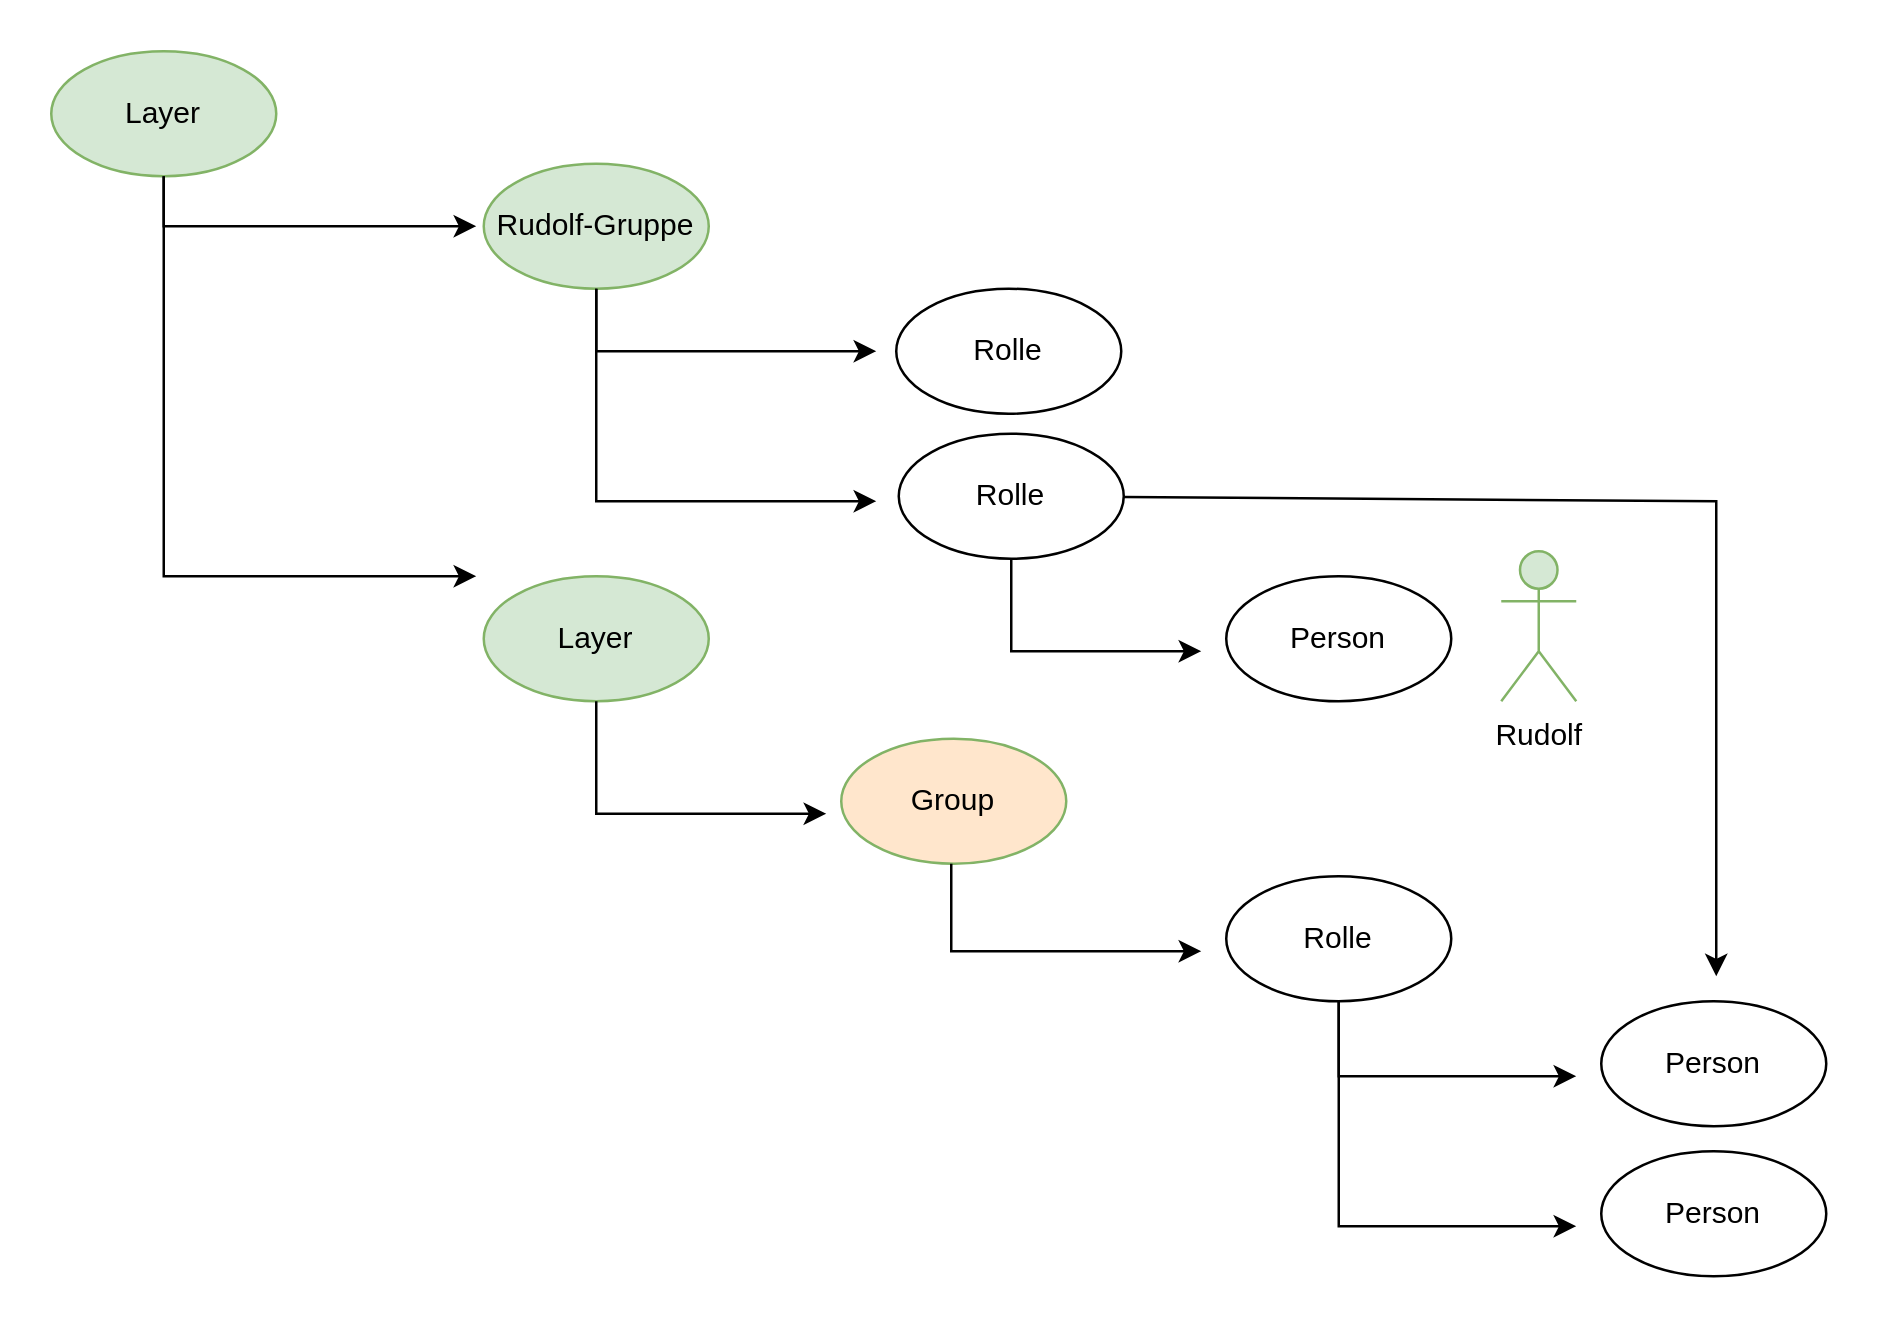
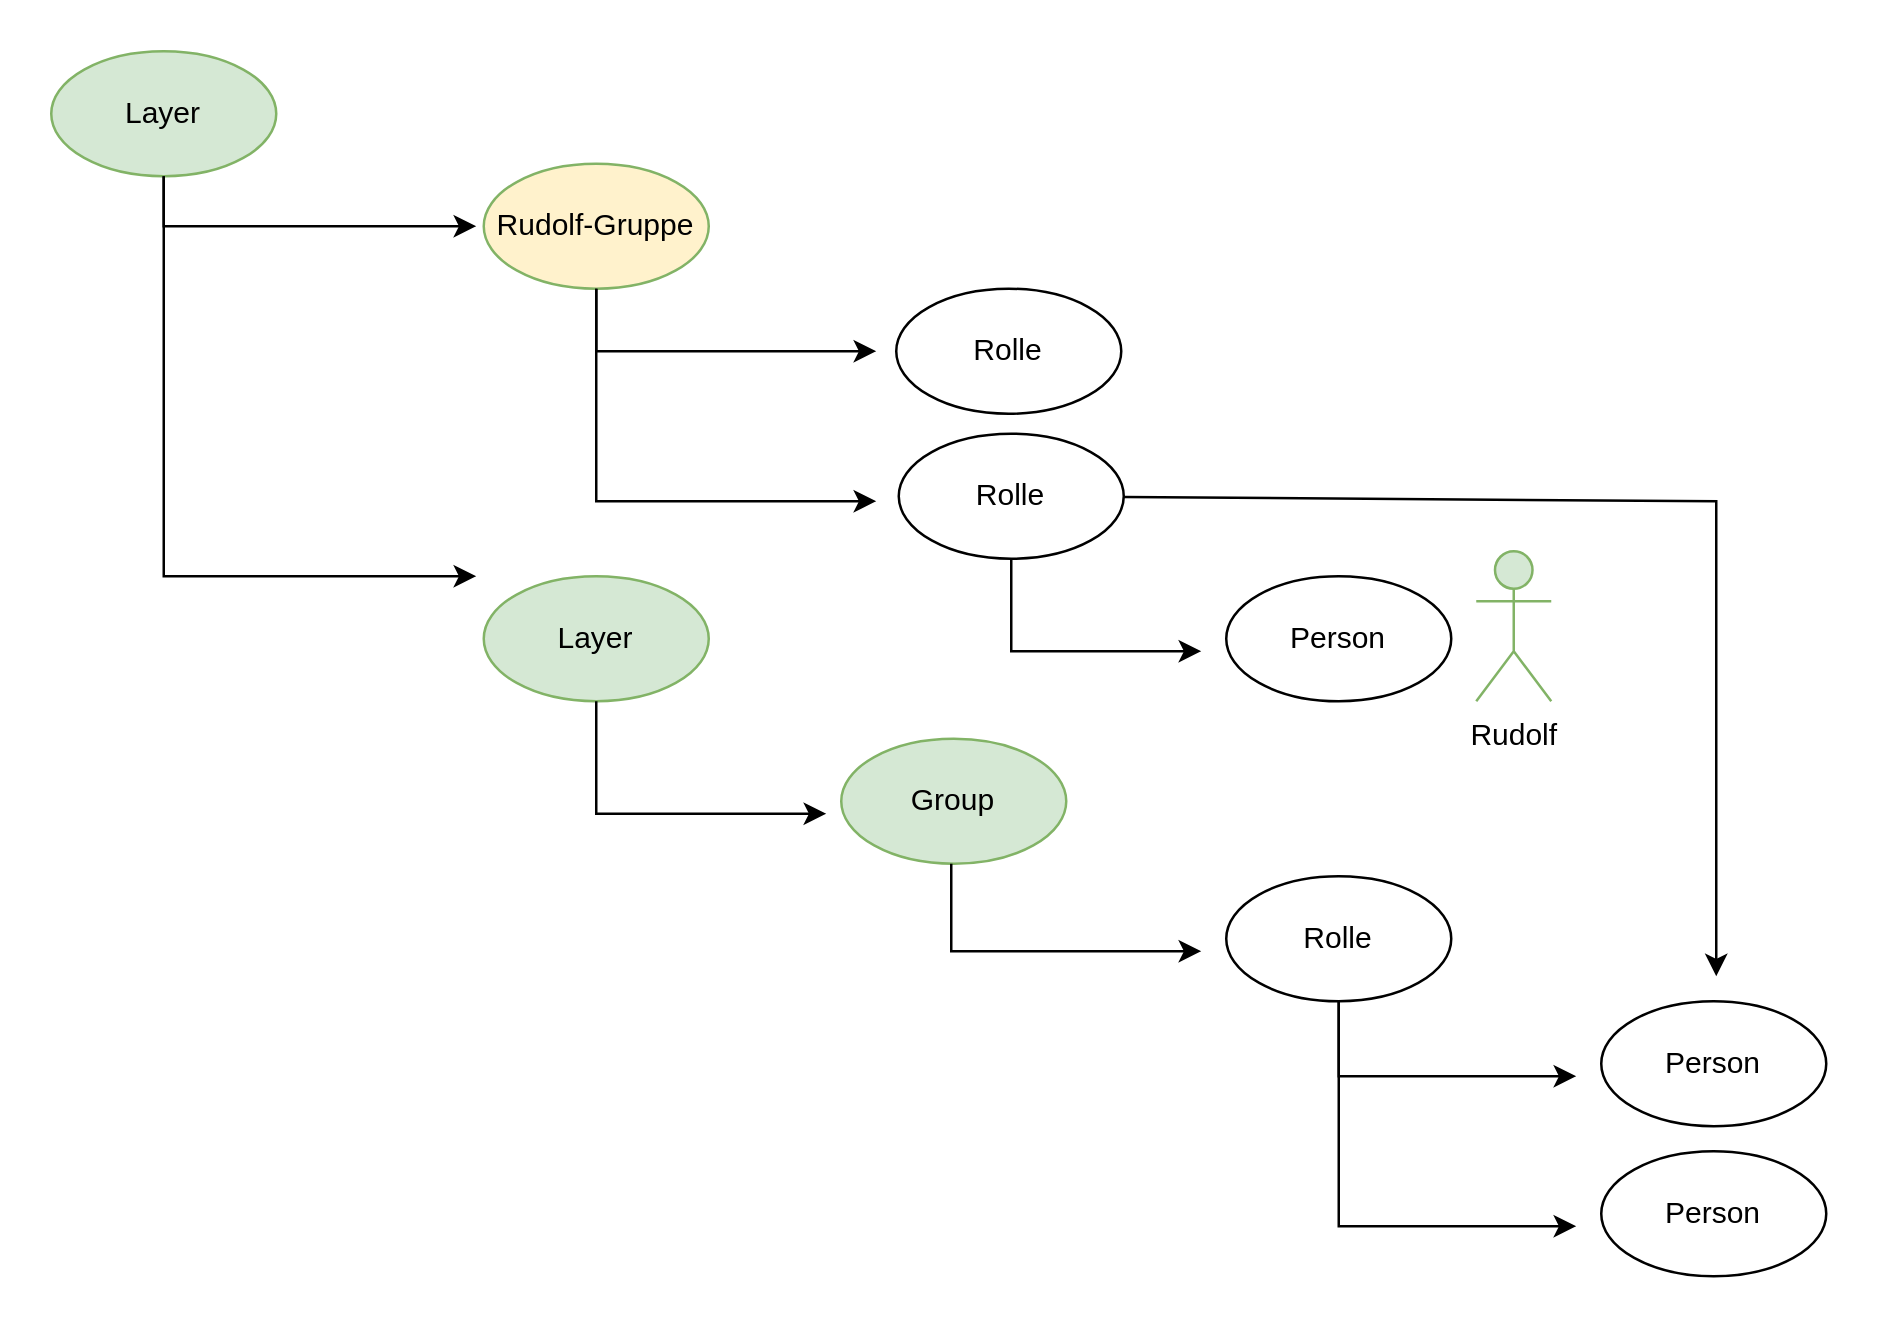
node "Rudolf-Gruppe": fillcolor #d5e8d4 -> #fff2cc
node "Rudolf": moved (1539, 626) -> (1514, 626)
node "Group": fillcolor #ffe6cc -> #d5e8d4
